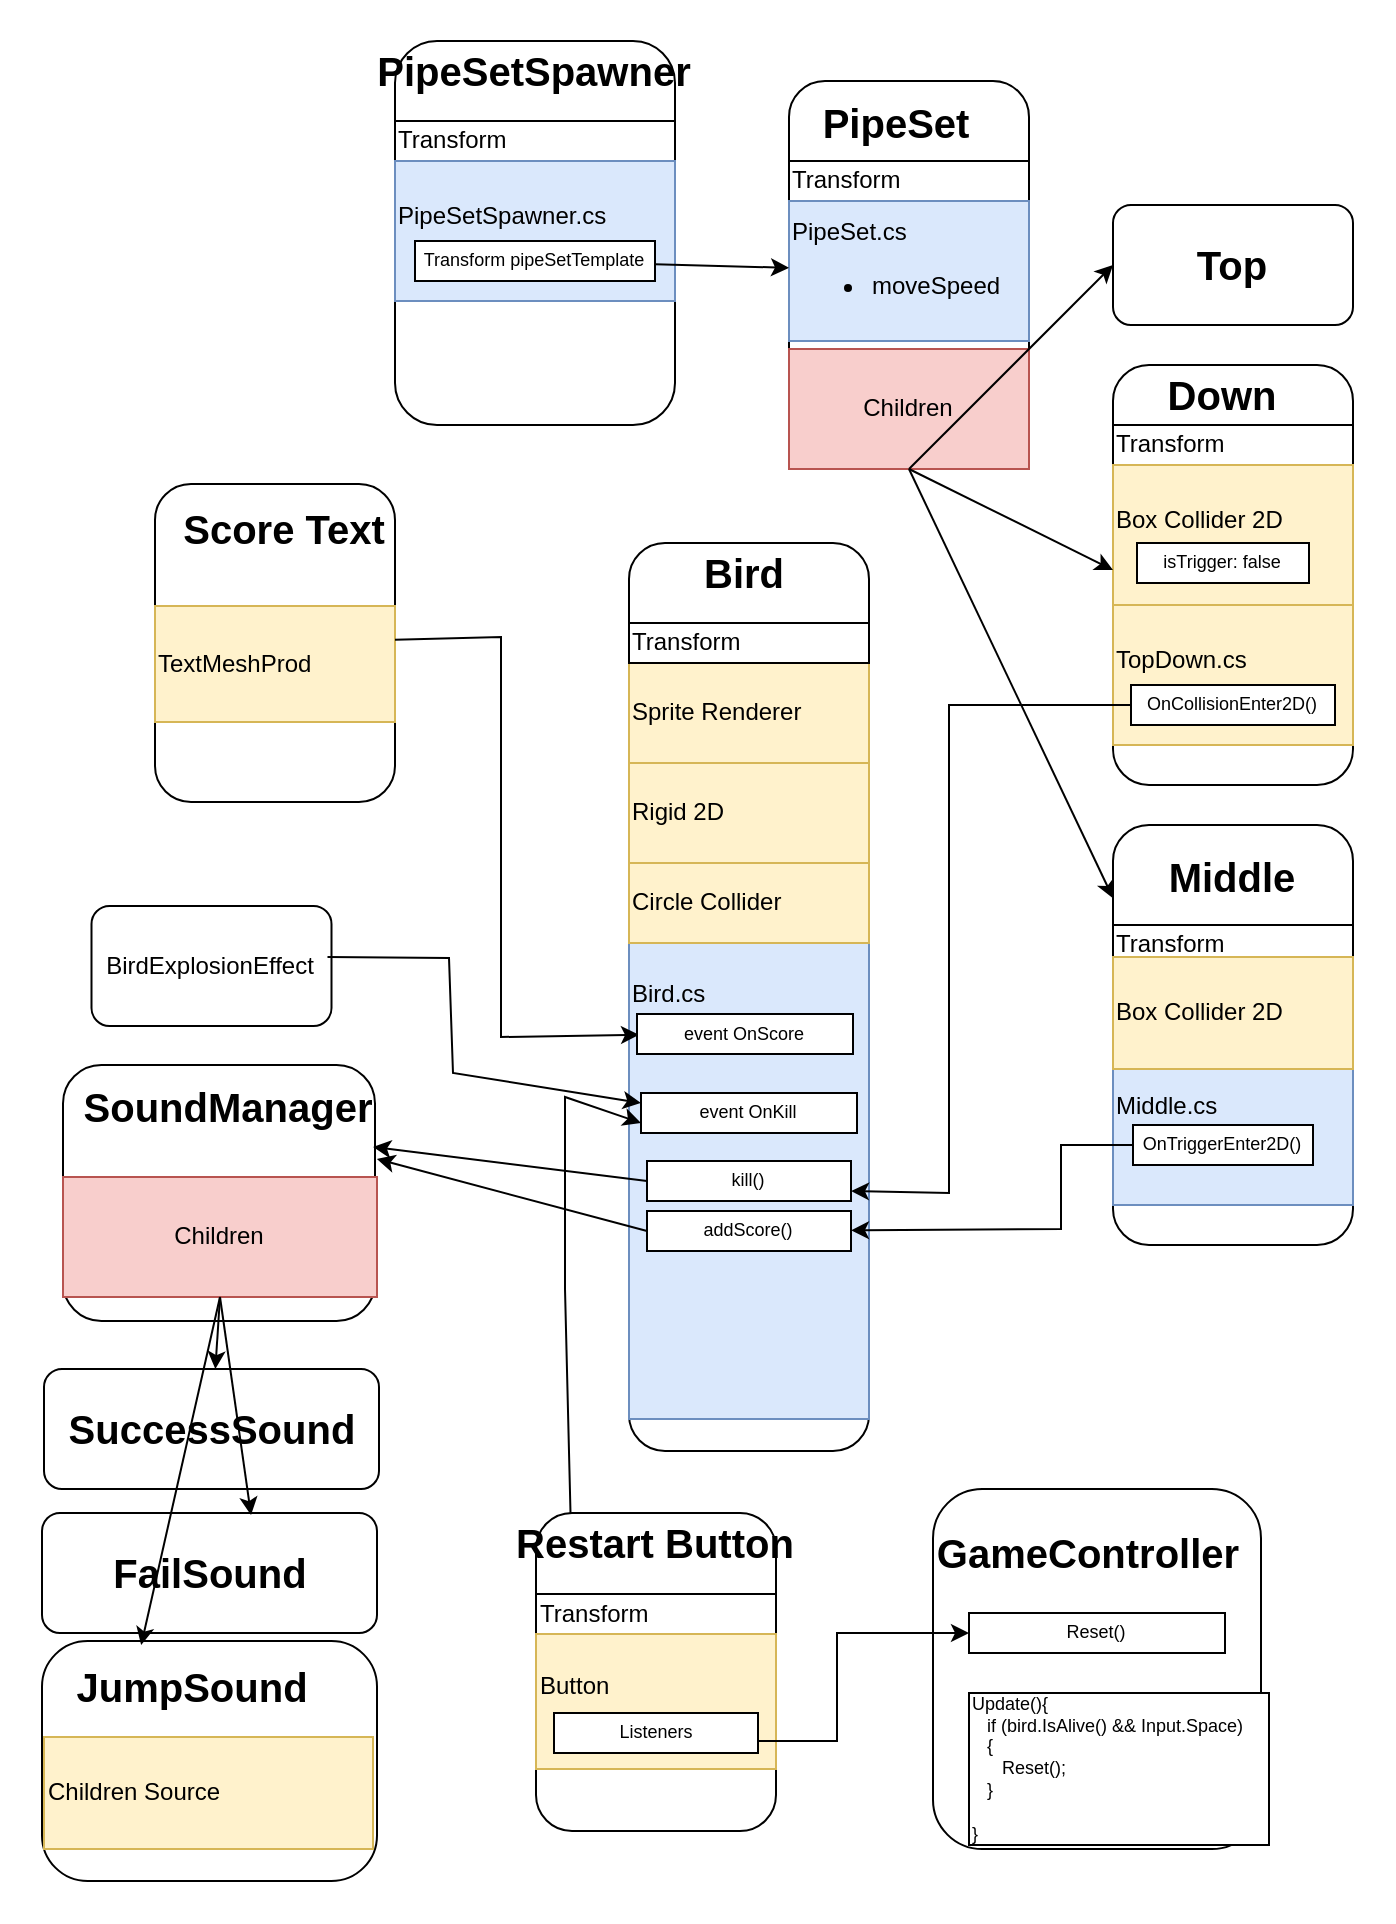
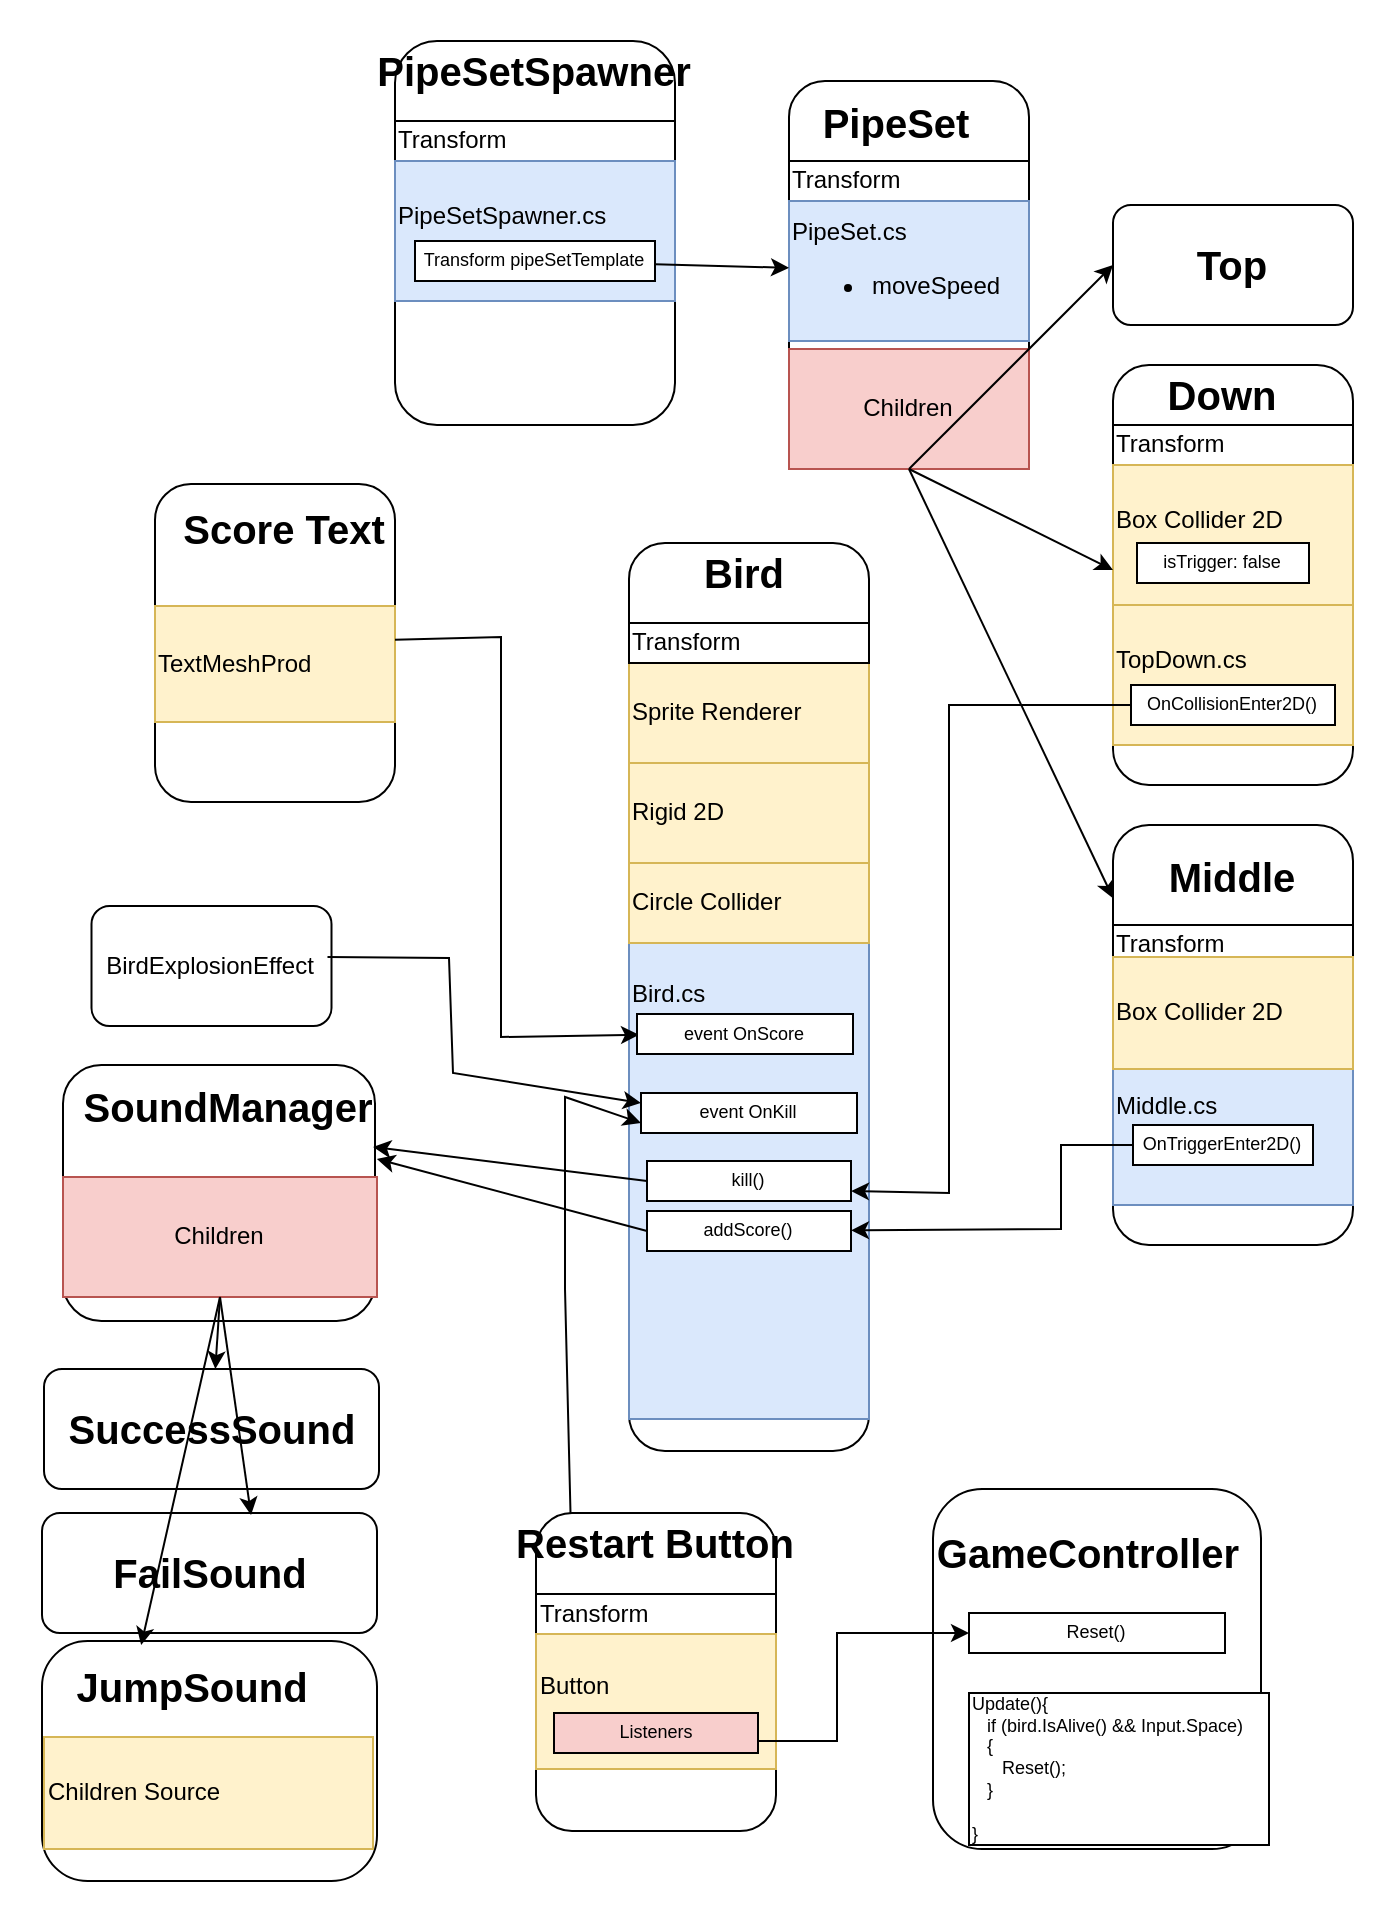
node "Listeners": fillcolor #ffffff -> #f8cecc
